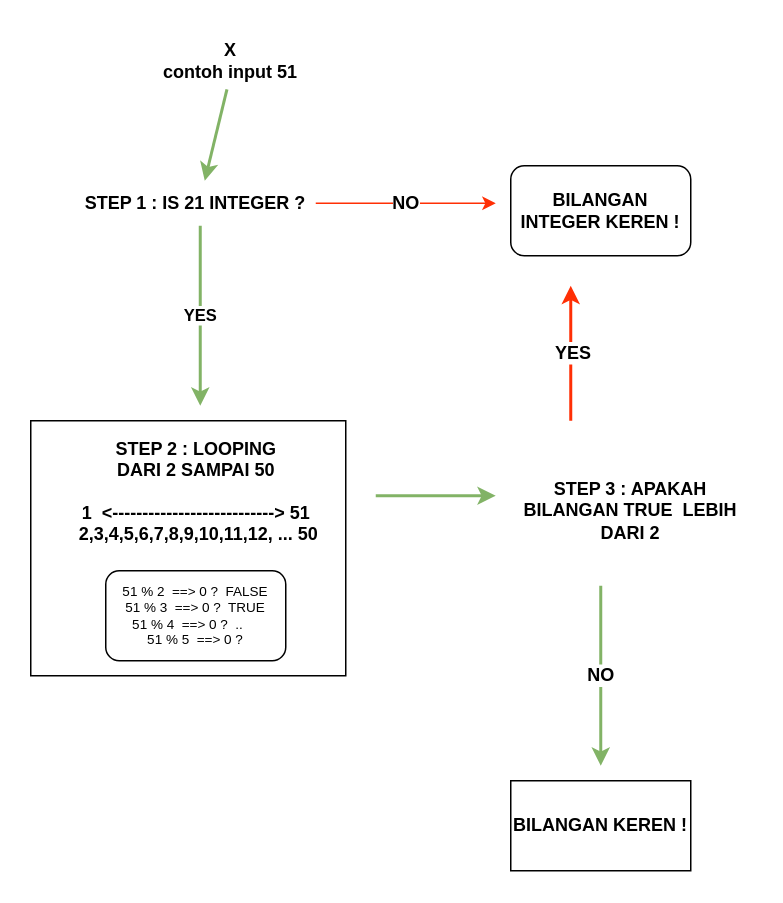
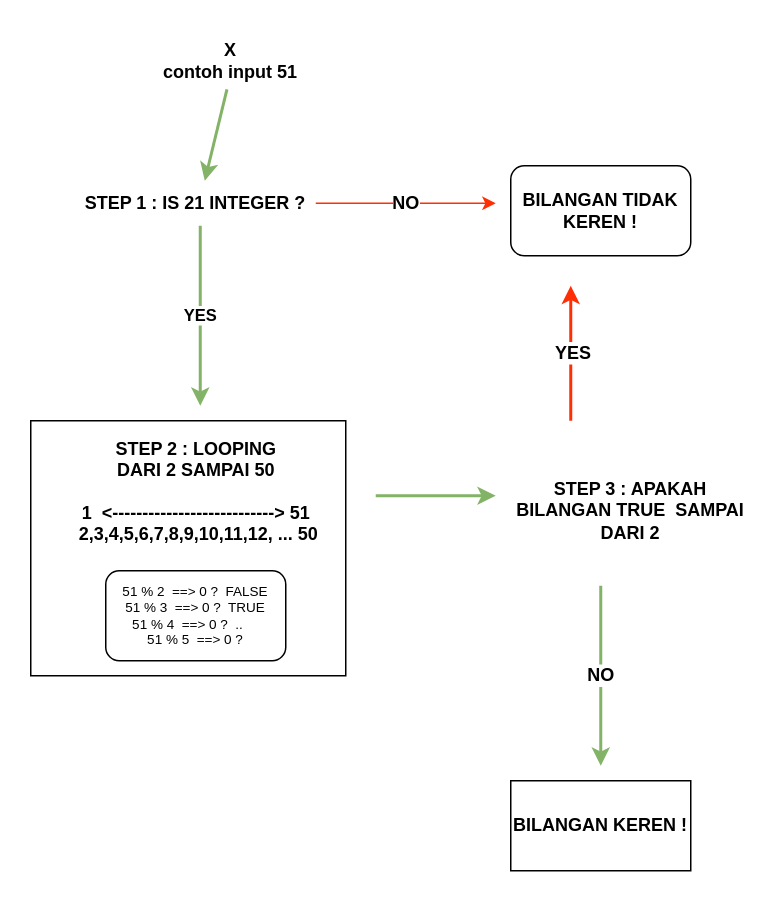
node "BILANGAN INTEGER KEREN !": label "BILANGAN INTEGER KEREN !" -> "BILANGAN TIDAK KEREN !"
node "STEP 3 : APAKAH BILANGAN TRUE LEBIH DARI 2": label "STEP 3 : APAKAH BILANGAN TRUE LEBIH DARI 2" -> "STEP 3 : APAKAH BILANGAN TRUE SAMPAI DARI 2"
